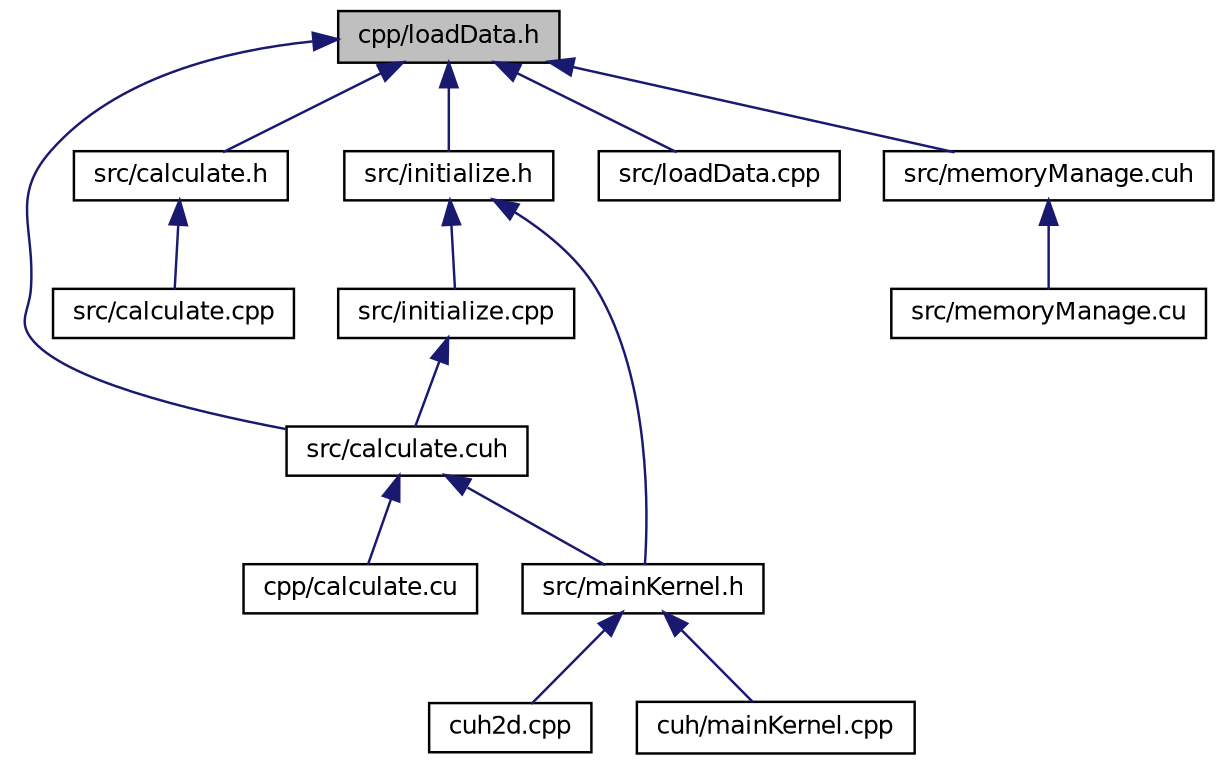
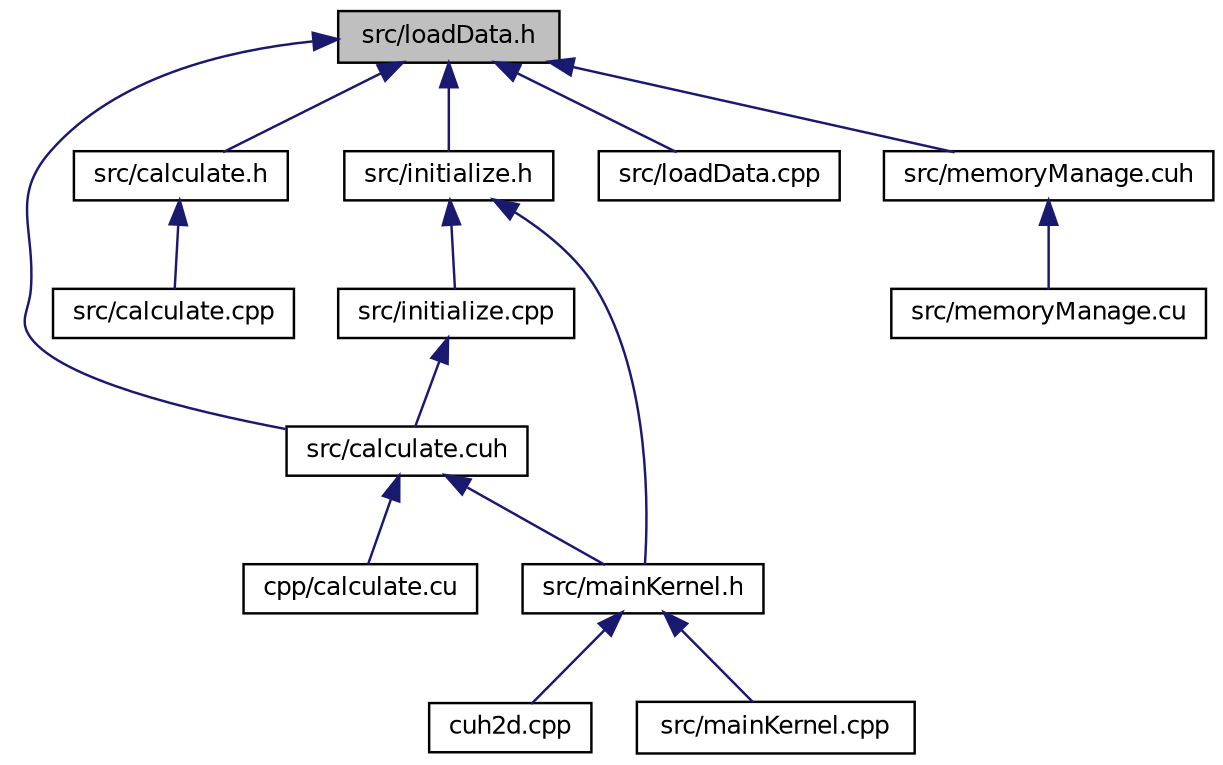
node "cpp/loadData.h": label "cpp/loadData.h" -> "src/loadData.h"
node "cuh/mainKernel.cpp": label "cuh/mainKernel.cpp" -> "src/mainKernel.cpp"
